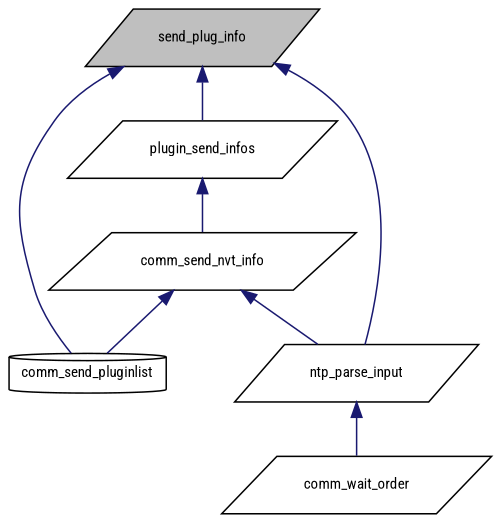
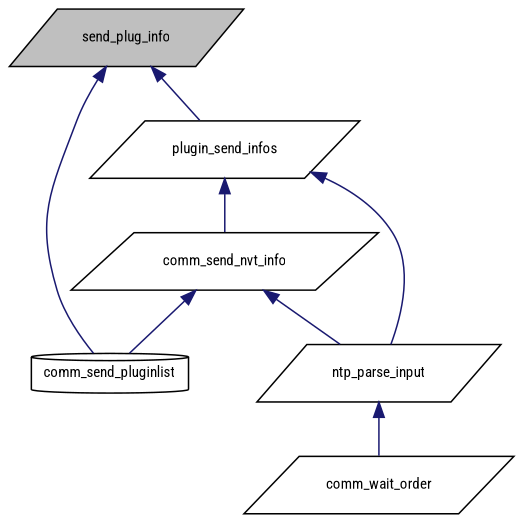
edge "ntp_parse_input" -> "send_plug_info": now "ntp_parse_input" -> "plugin_send_infos"
